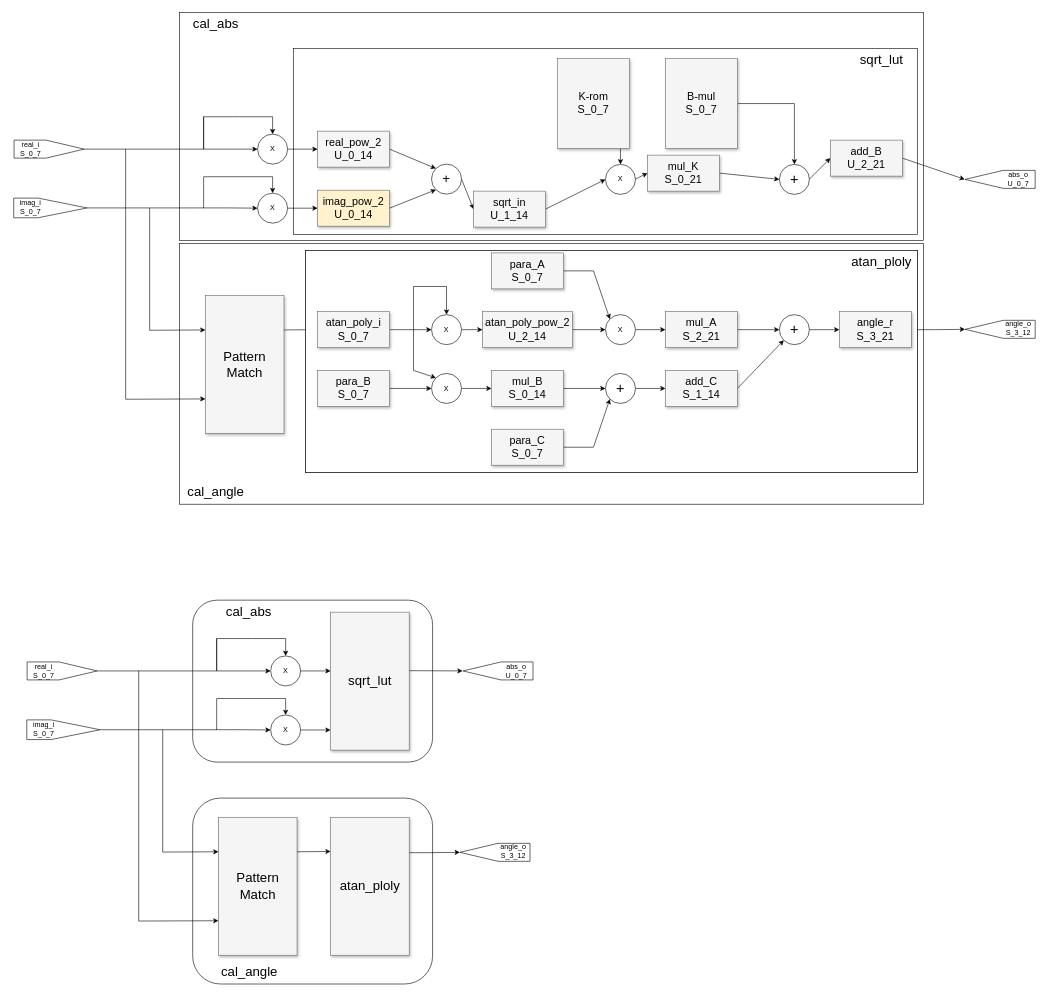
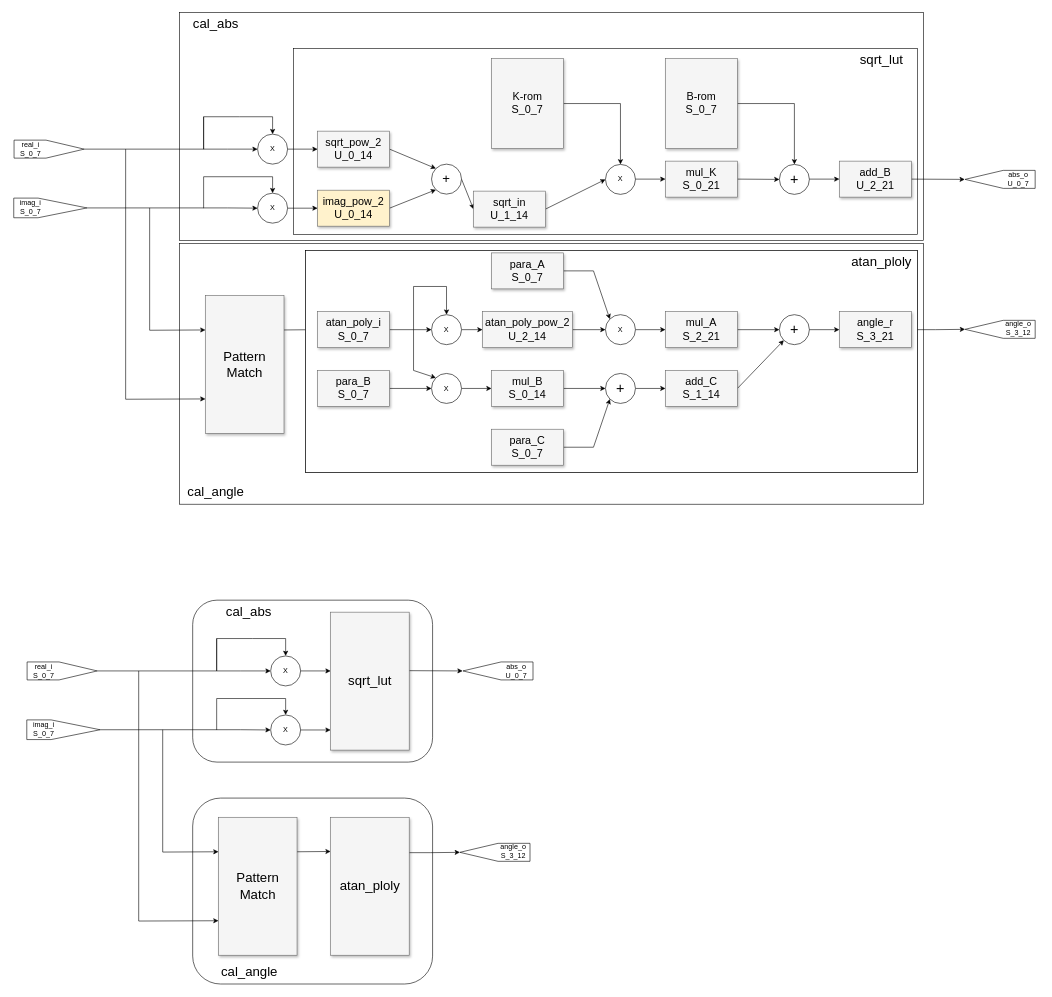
node "K-rom S_0_7": moved (594, 104) -> (528, 104)
node "B-mul S_0_7": label "B-mul S_0_7" -> "B-rom S_0_7"
node "real_pow_2 U_0_14": label "real_pow_2 U_0_14" -> "sqrt_pow_2 U_0_14"
node "add_B U_2_21": moved (867, 158) -> (876, 179)
node "mul_K S_0_21": moved (684, 173) -> (702, 179)
